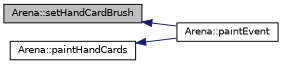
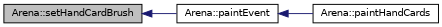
edge "Arena::paintEvent" -> "Arena::paintHandCards": reversed
